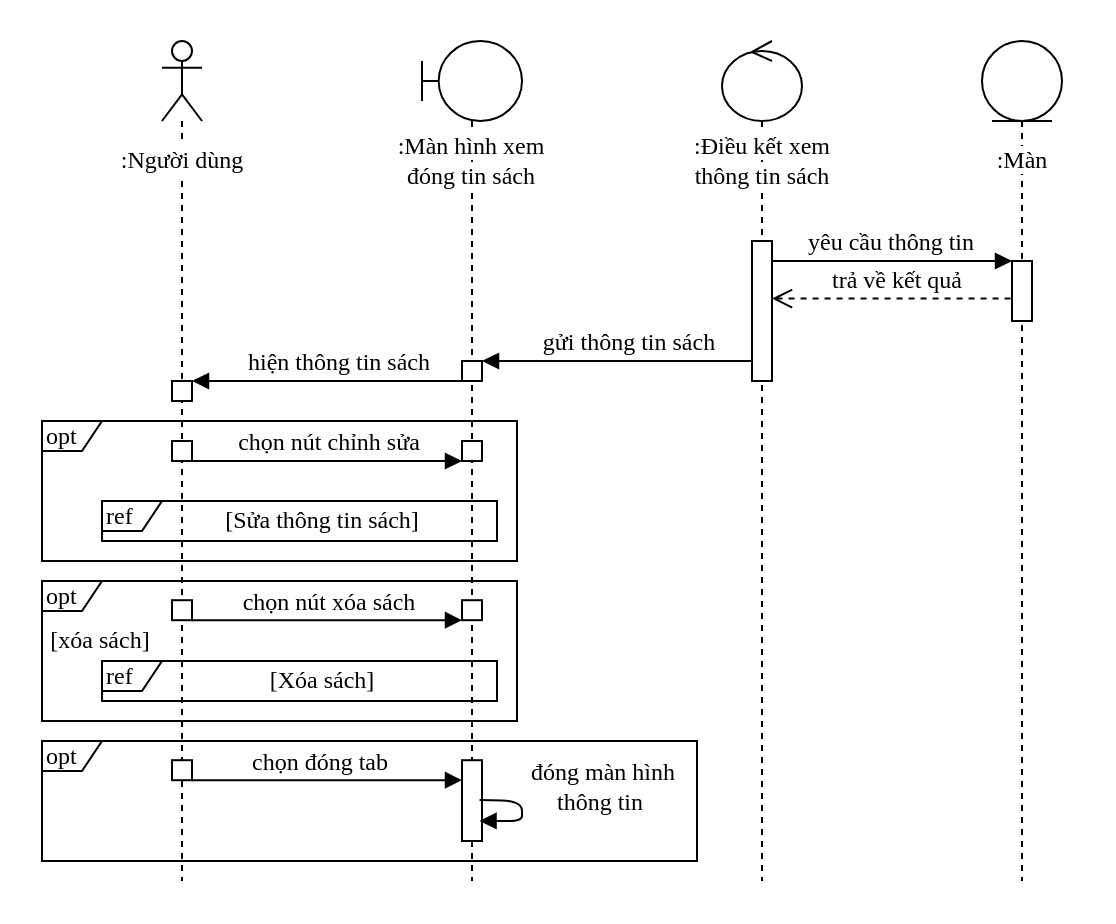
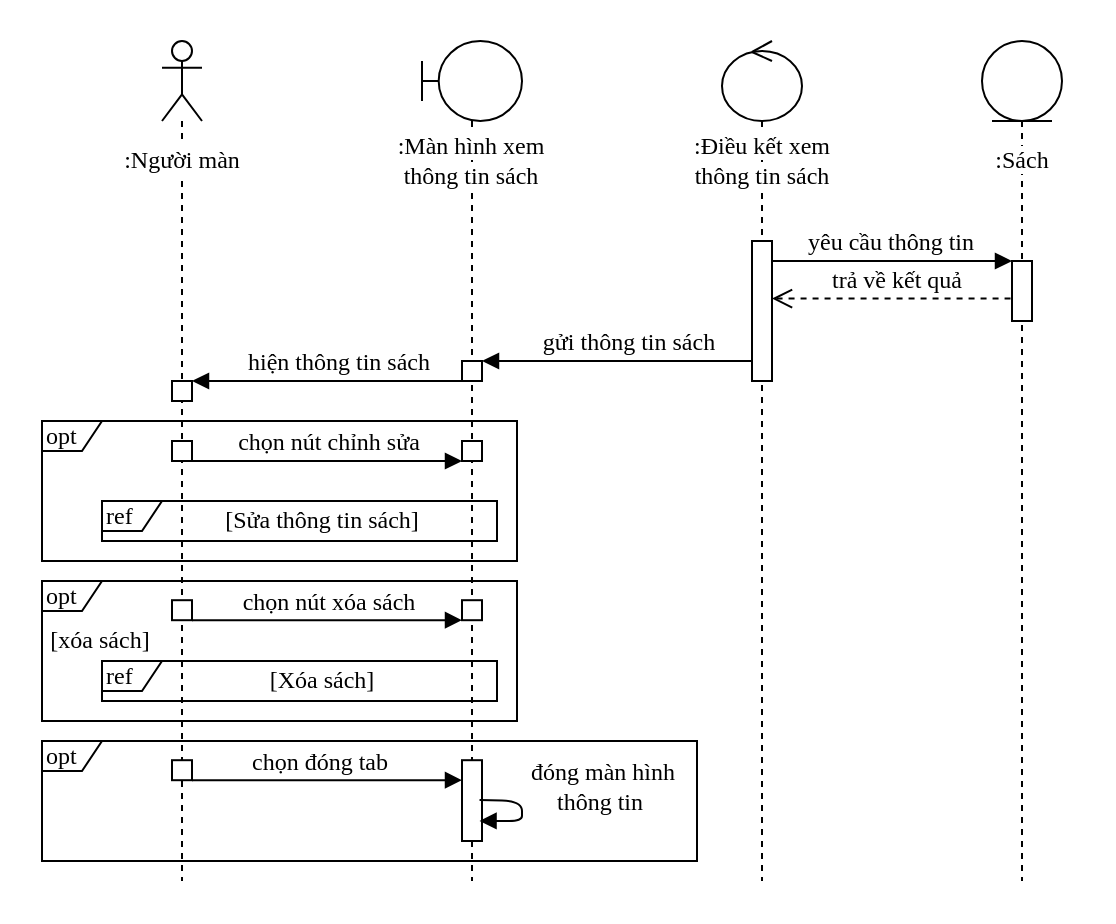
node ":Người dùng": label ":Người dùng" -> ":Người màn"
node ":Màn hình xem đóng tin sách": label ":Màn hình xem đóng tin sách" -> ":Màn hình xem thông tin sách"
node ":Màn": label ":Màn" -> ":Sách"
